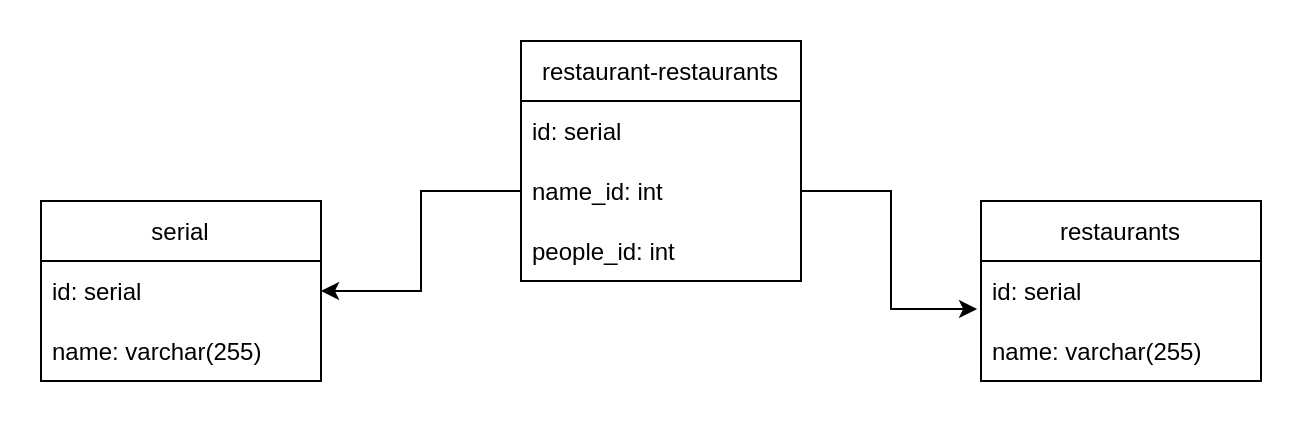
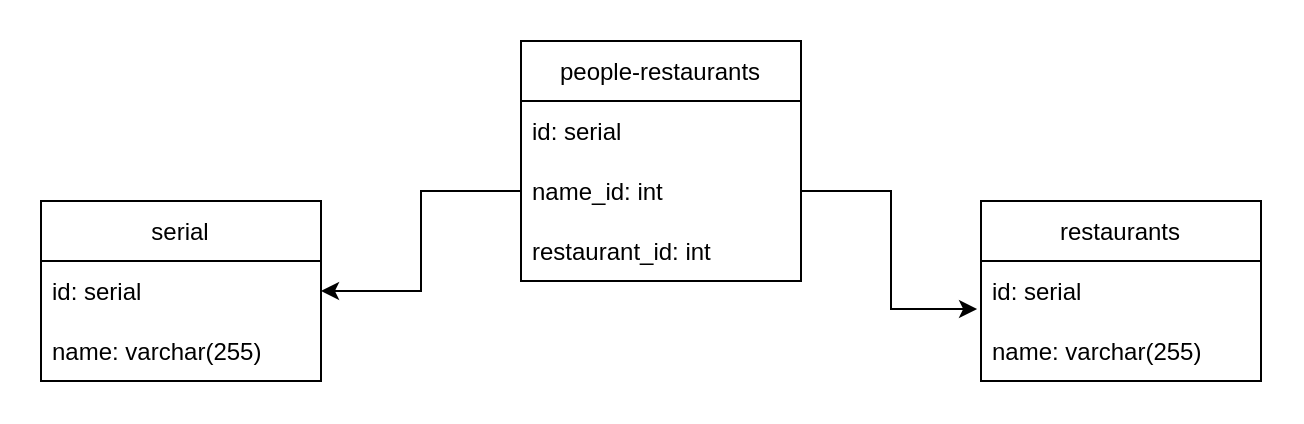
node "restaurant-restaurants": label "restaurant-restaurants" -> "people-restaurants"
node "people_id: int": label "people_id: int" -> "restaurant_id: int"
